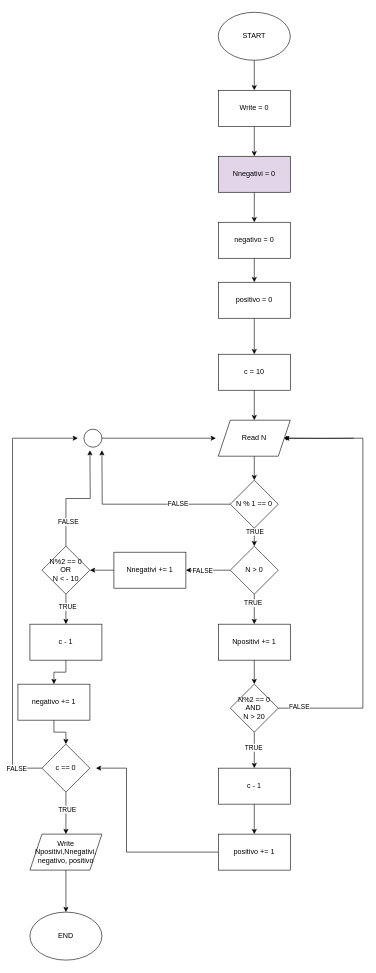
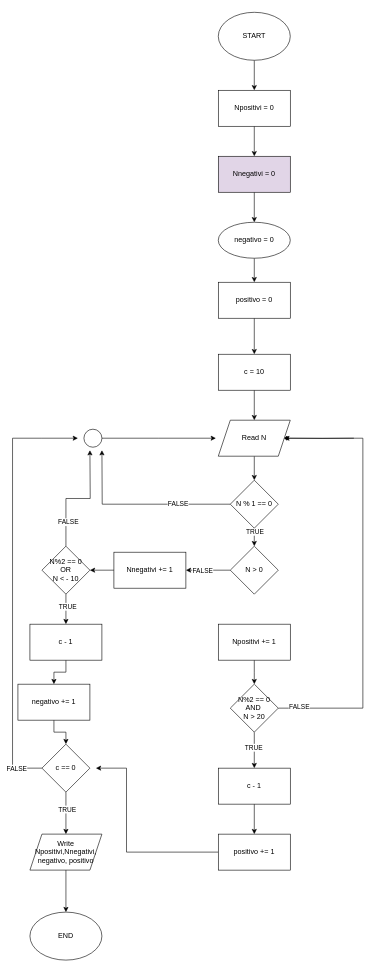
node "Write = 0": label "Write = 0" -> "Npositivi = 0"
node "negativo = 0": shape rectangle -> ellipse
edge "N > 0" -> "Npositivi += 1": removed, label "TRUE"
